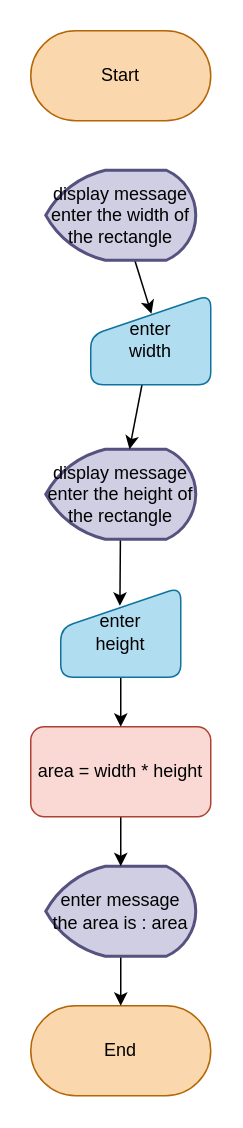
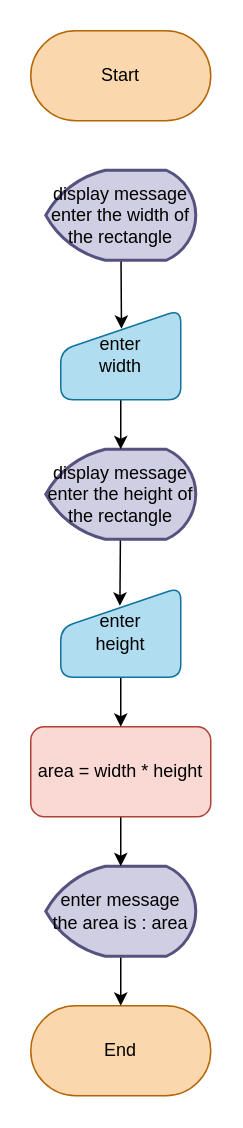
node "enter width": moved (151, 340) -> (121, 355)
